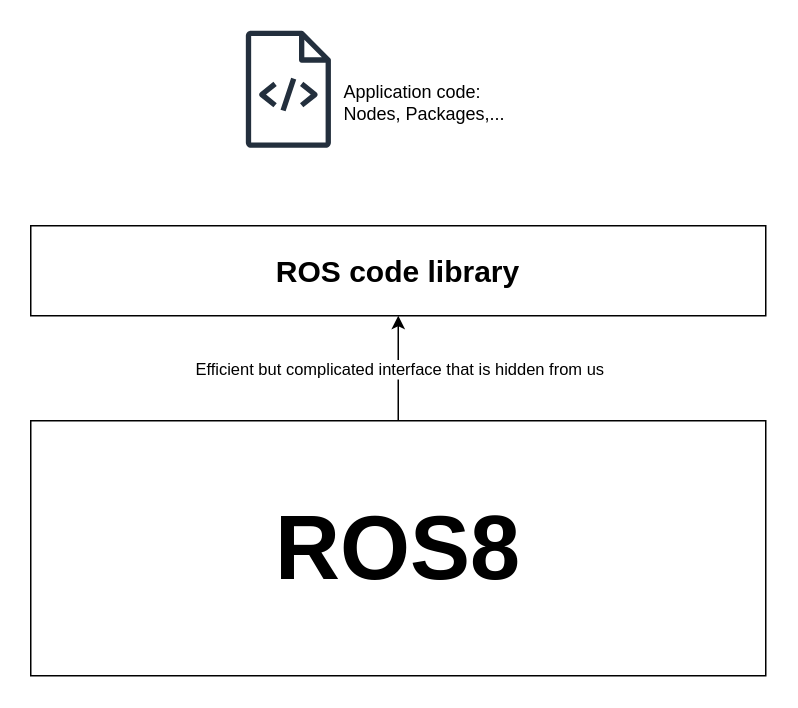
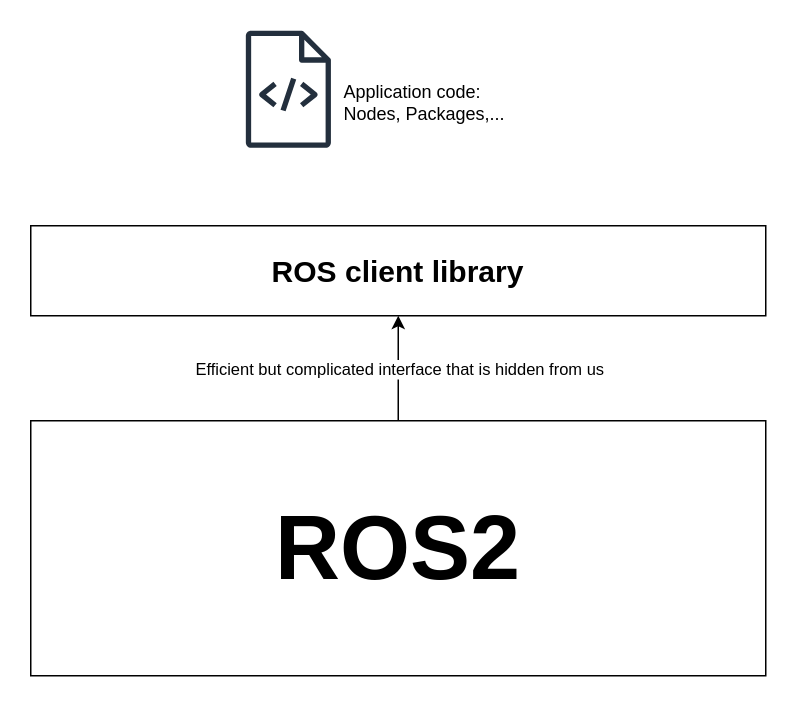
node "ROS code library": label "ROS code library" -> "ROS client library"
node "ROS8": label "ROS8" -> "ROS2"
